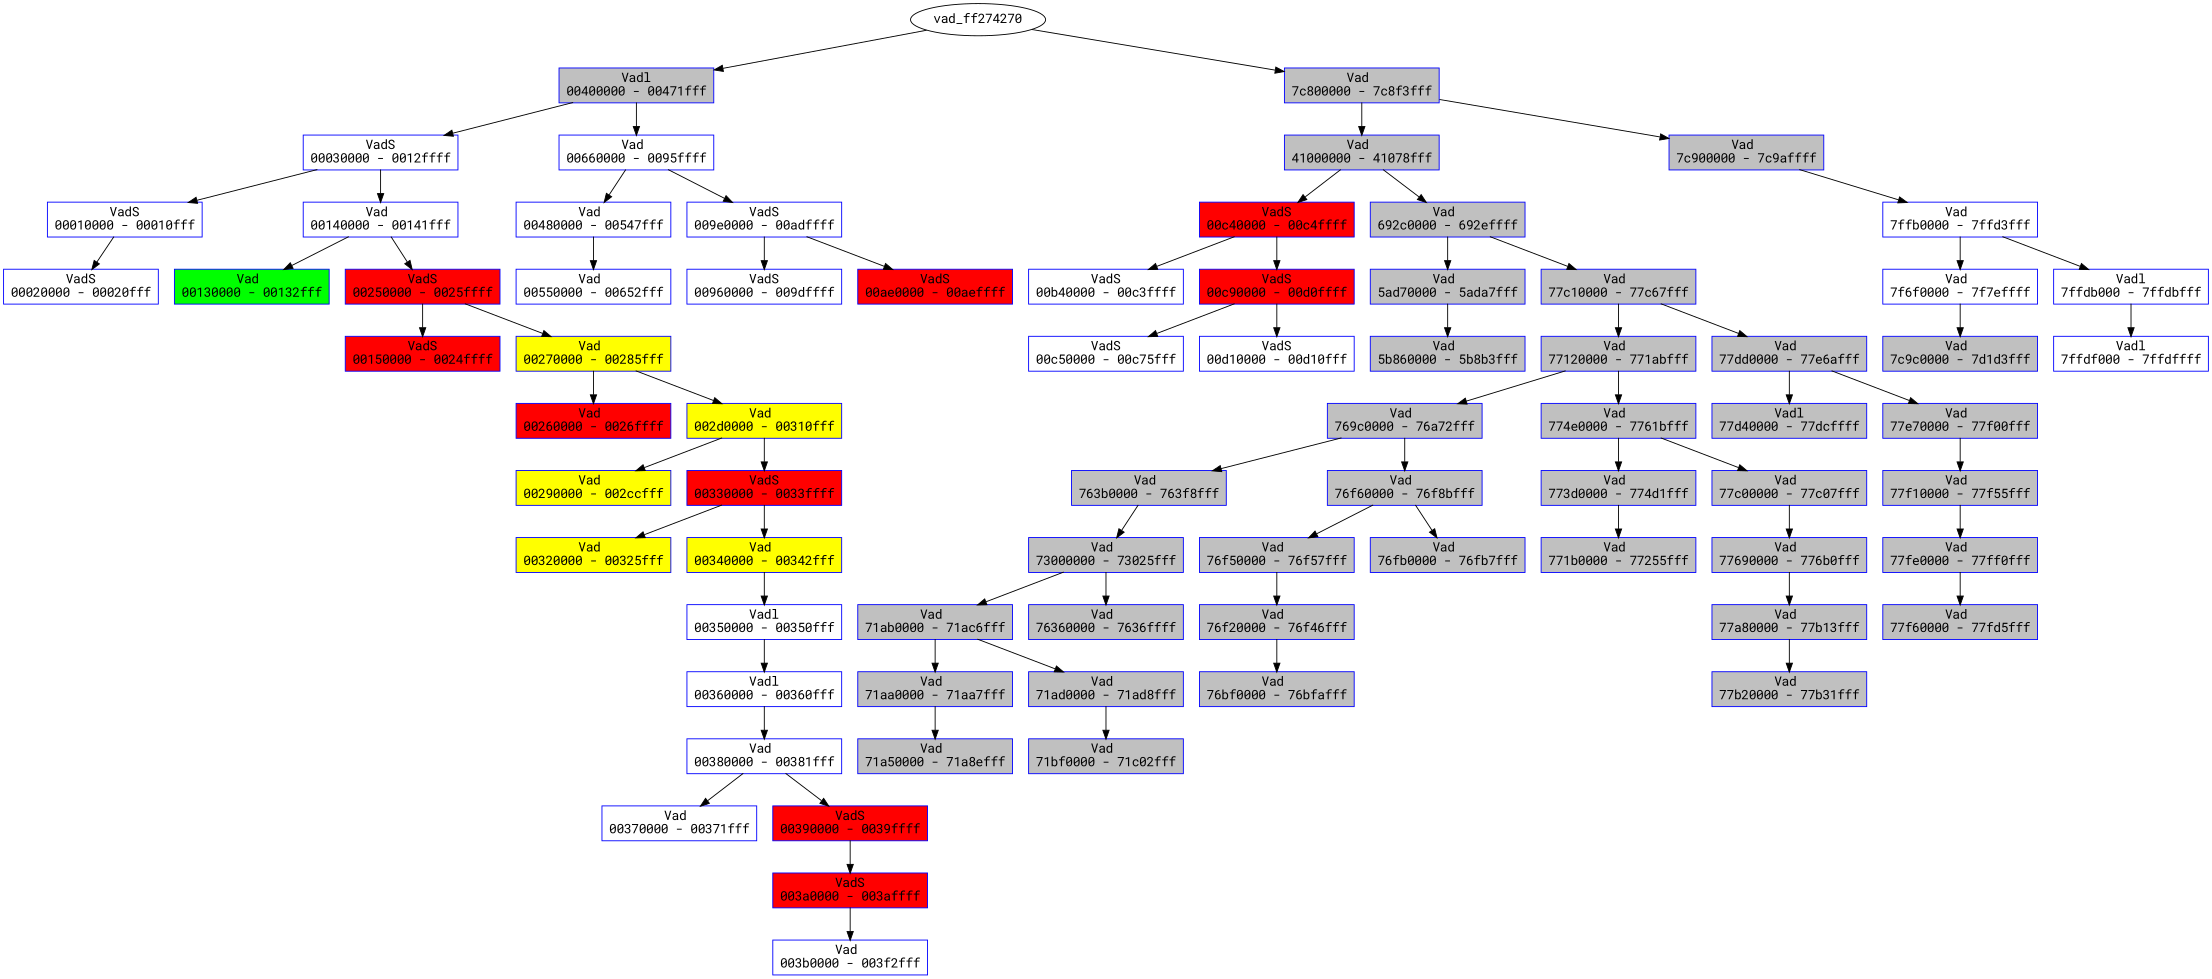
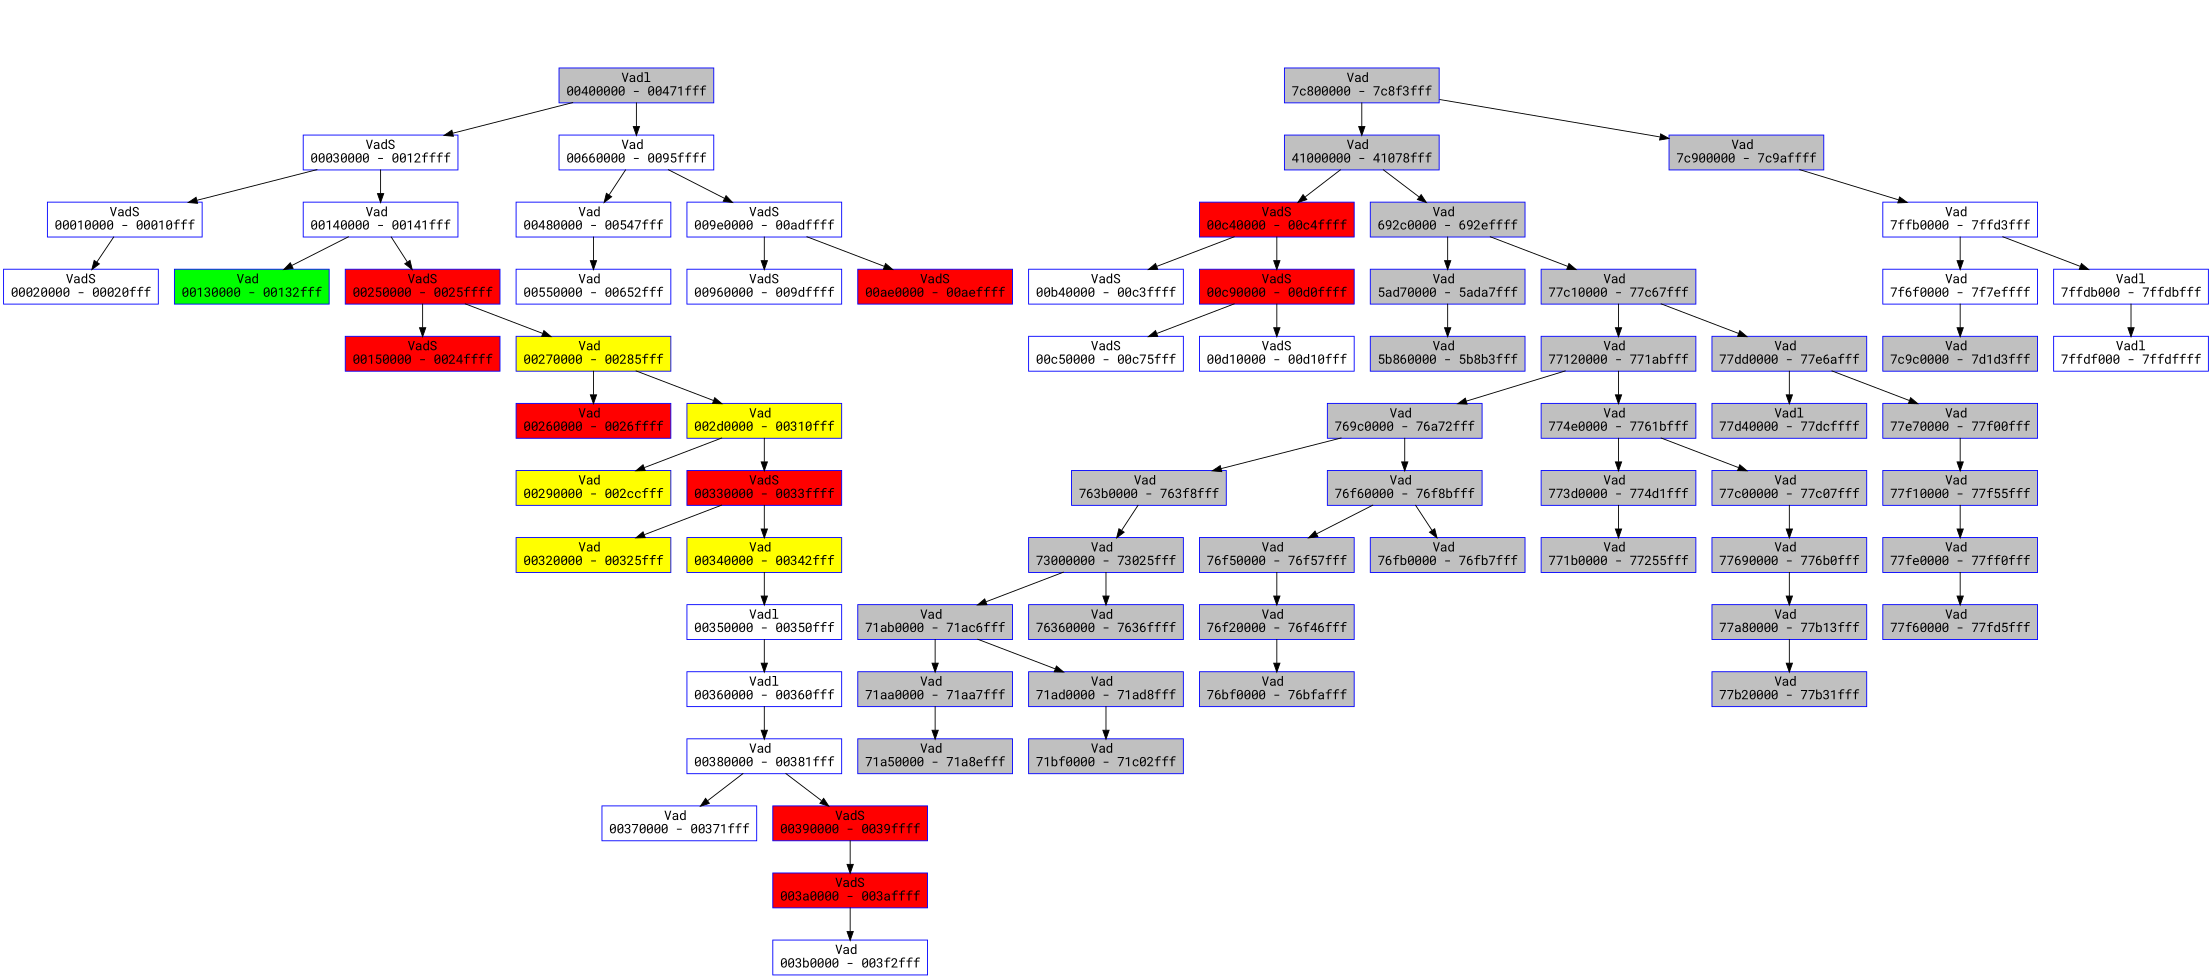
node "vad_ff274270": removed
